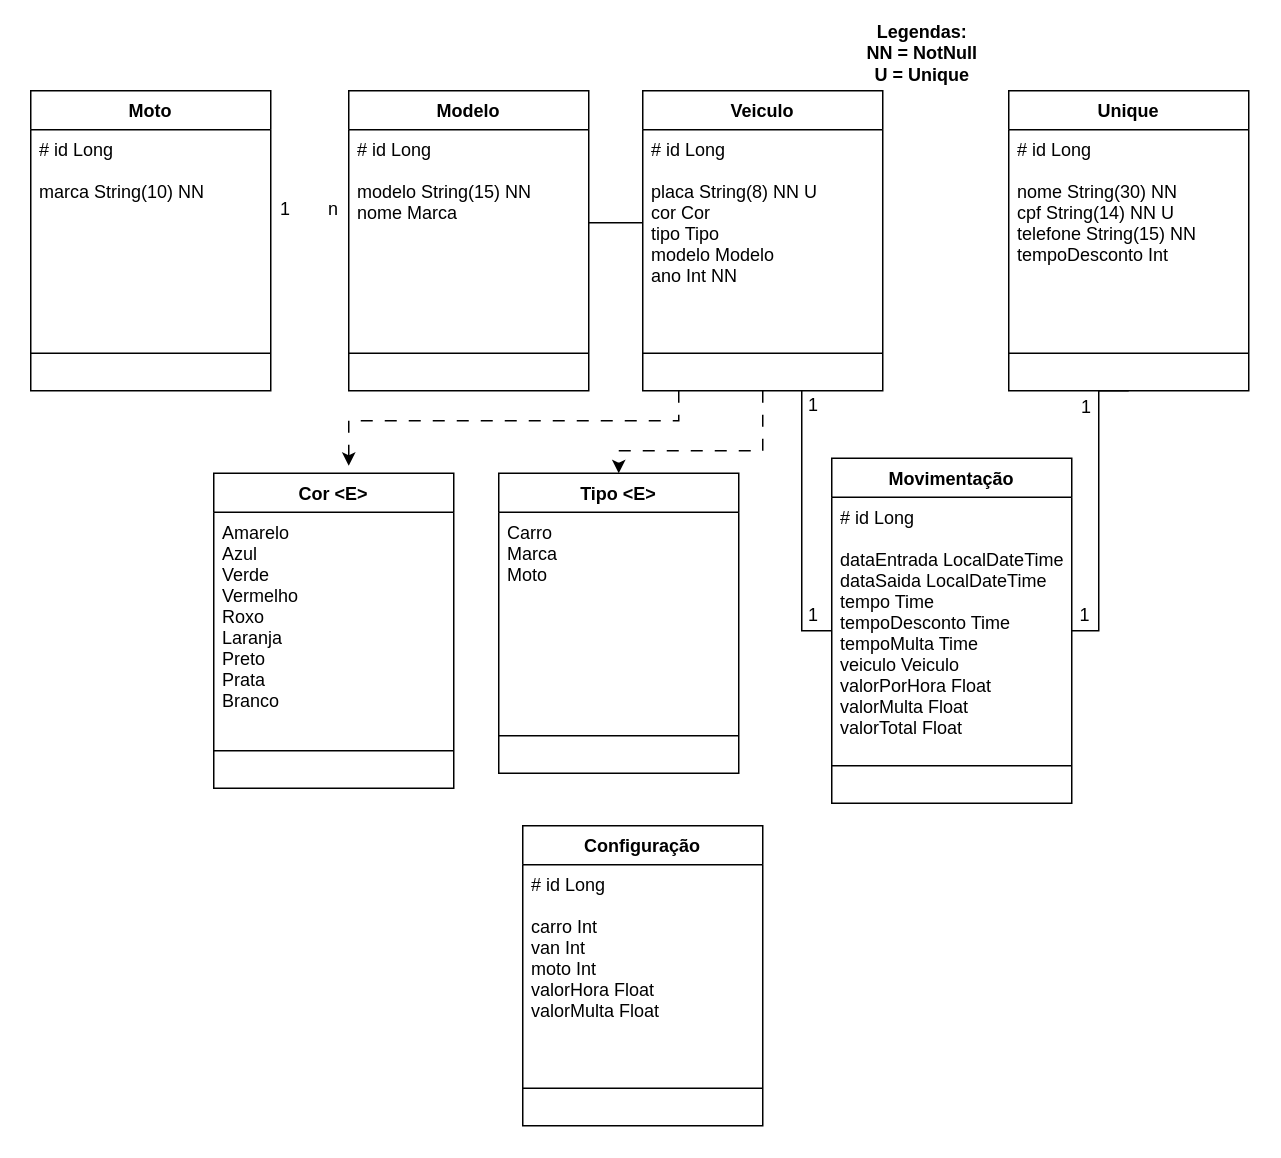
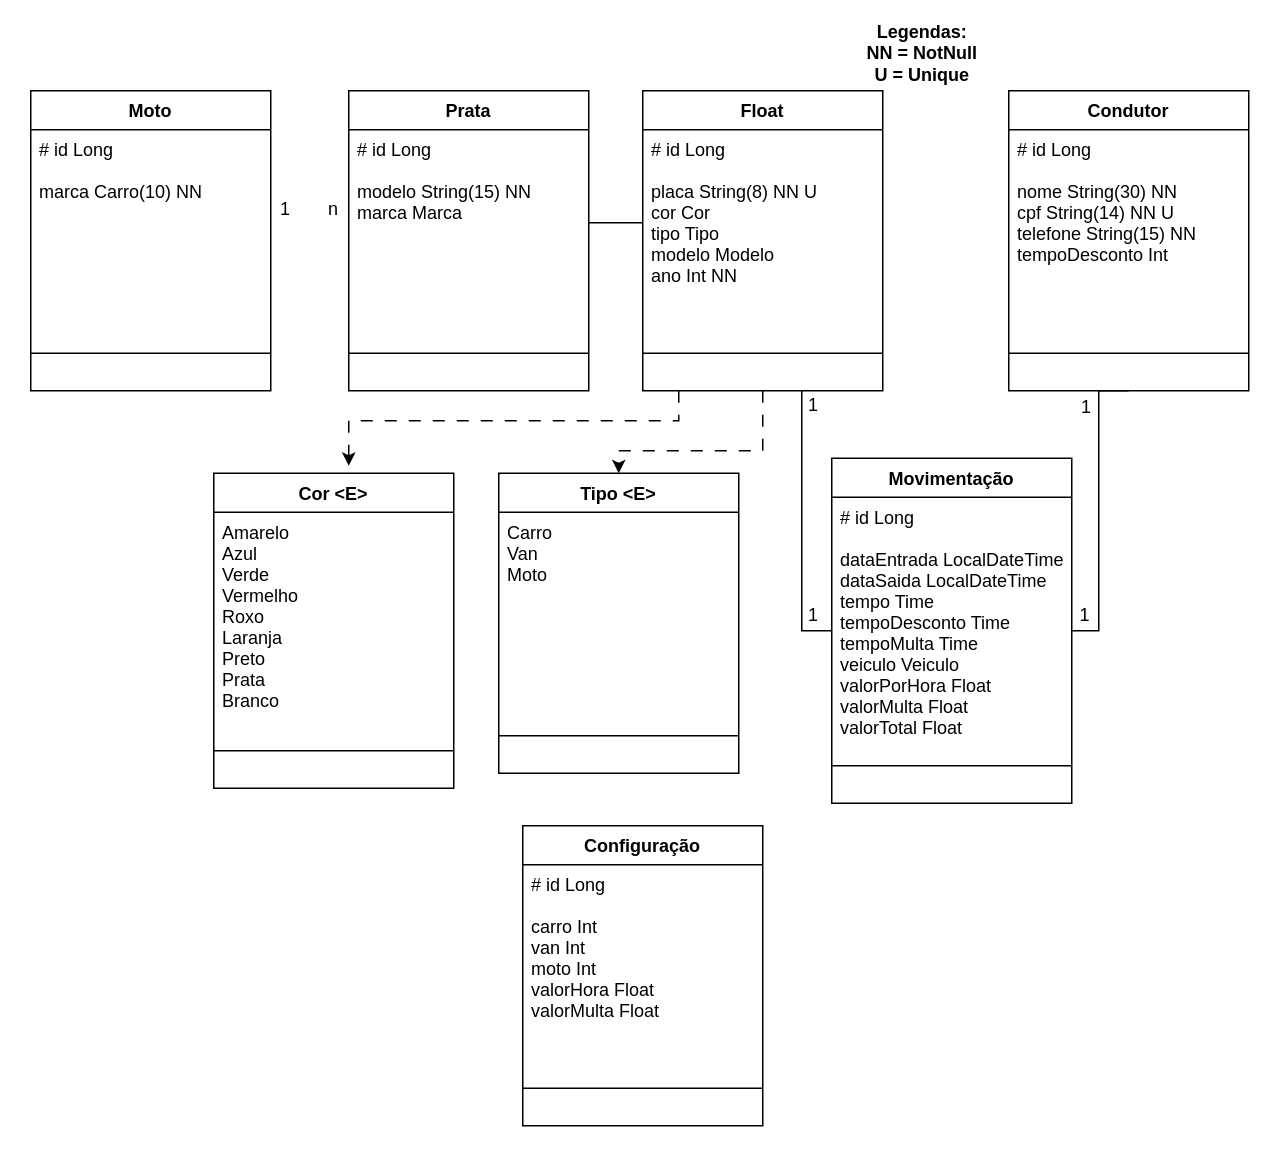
node "Modelo": label "Modelo" -> "Prata"
node "Veiculo": label "Veiculo" -> "Float"
node "Unique": label "Unique" -> "Condutor"
node "# id Long marca String(10) NN": label "# id Long marca String(10) NN" -> "# id Long marca Carro(10) NN"
node "# id Long modelo String(15) NN nome Marca": label "# id Long modelo String(15) NN nome Marca" -> "# id Long modelo String(15) NN marca Marca"
node "Carro Marca Moto": label "Carro Marca Moto" -> "Carro Van Moto"
